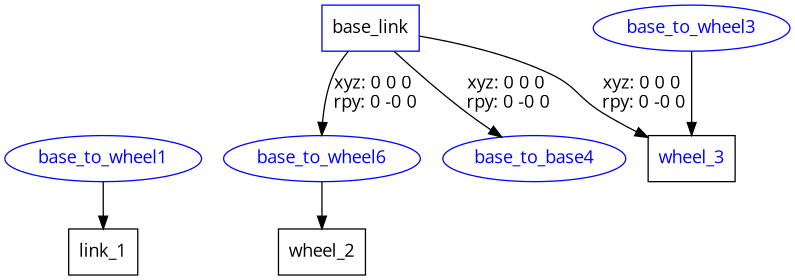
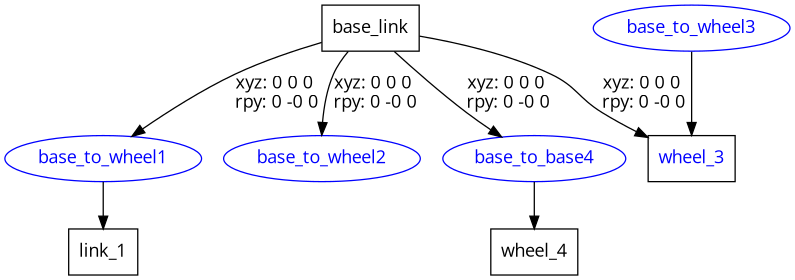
node "base_link": color blue -> black
edge "base_link" -> "base_to_wheel1": added, label "xyz: 0 0 0 rpy: 0 -0 0"
node "base_to_wheel6": label "base_to_wheel6" -> "base_to_wheel2"
node "wheel_2": removed
node "wheel_4": added
